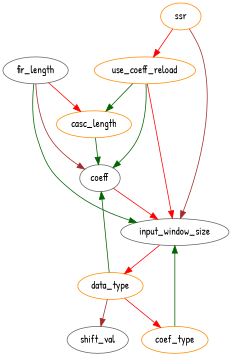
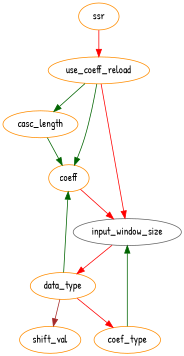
node "fir_length": removed
edge "ssr" -> "input_window_size": removed
node "coeff": color gray40 -> darkorange
node "shift_val": color gray40 -> darkorange
